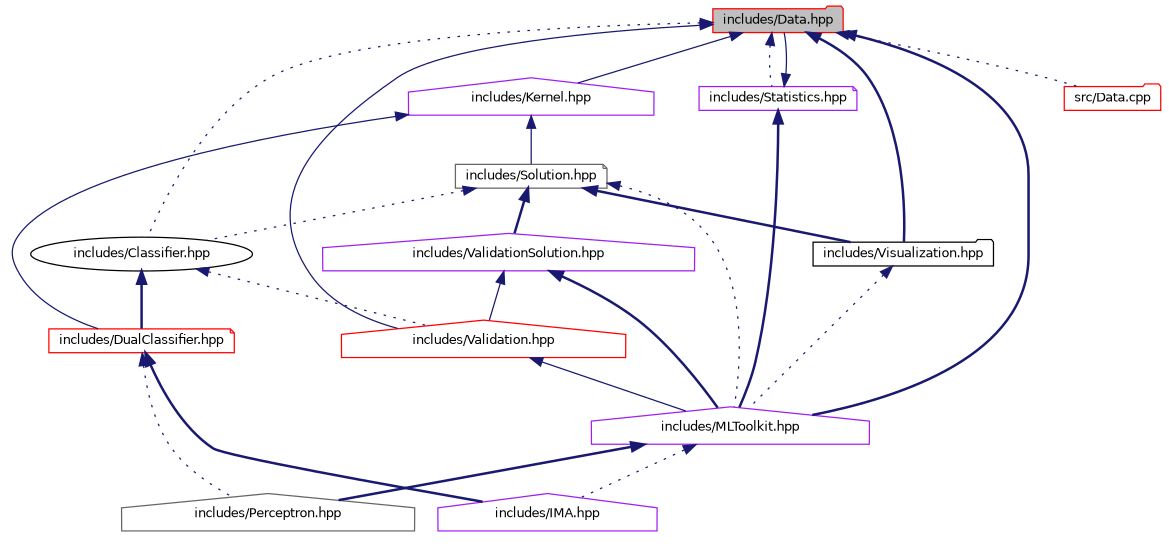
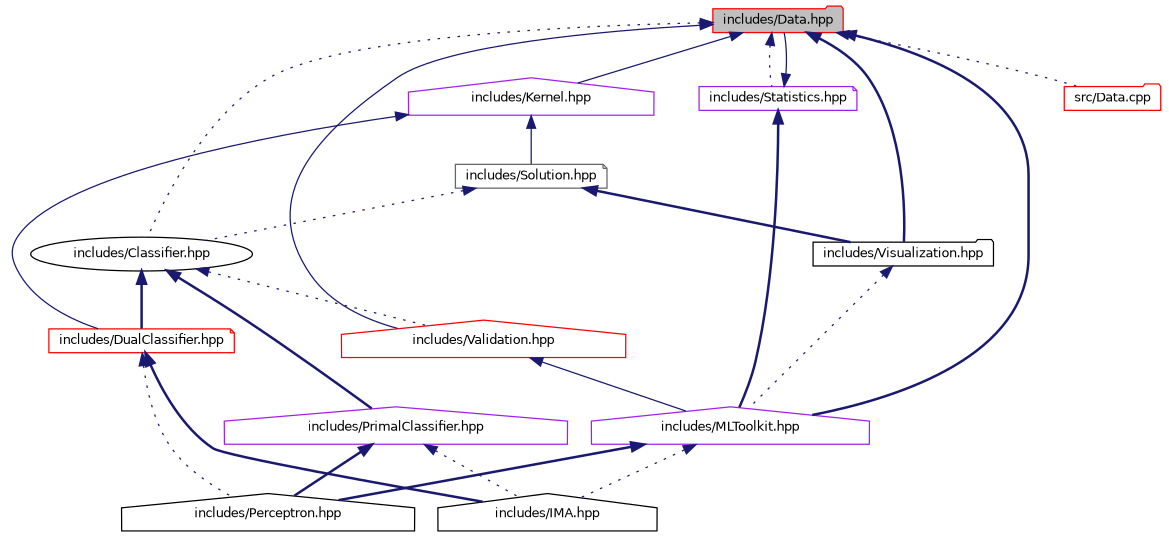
node "includes/ValidationSolution.hpp": removed
edge "includes/MLToolkit.hpp" -> "includes/Solution.hpp": removed
node "includes/PrimalClassifier.hpp": added
node "includes/Perceptron.hpp": color gray40 -> black
node "includes/IMA.hpp": color purple -> black
